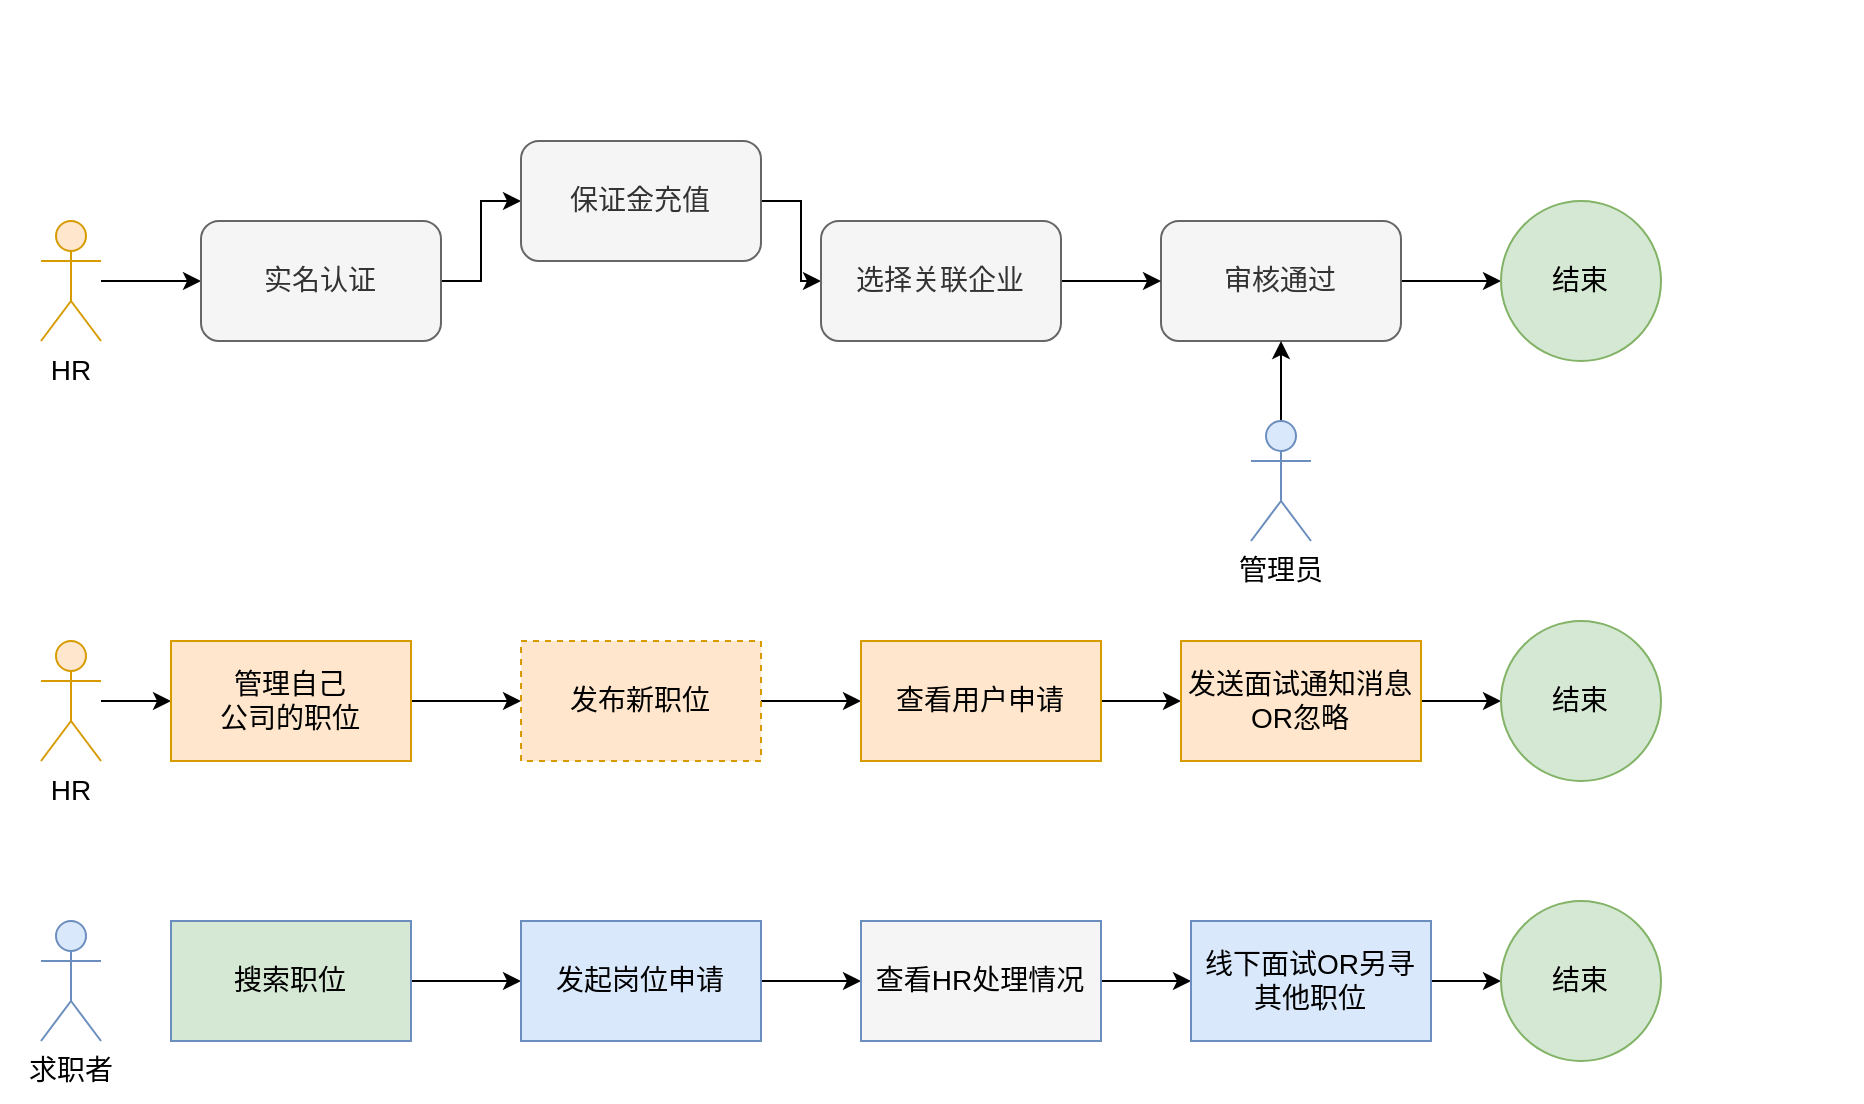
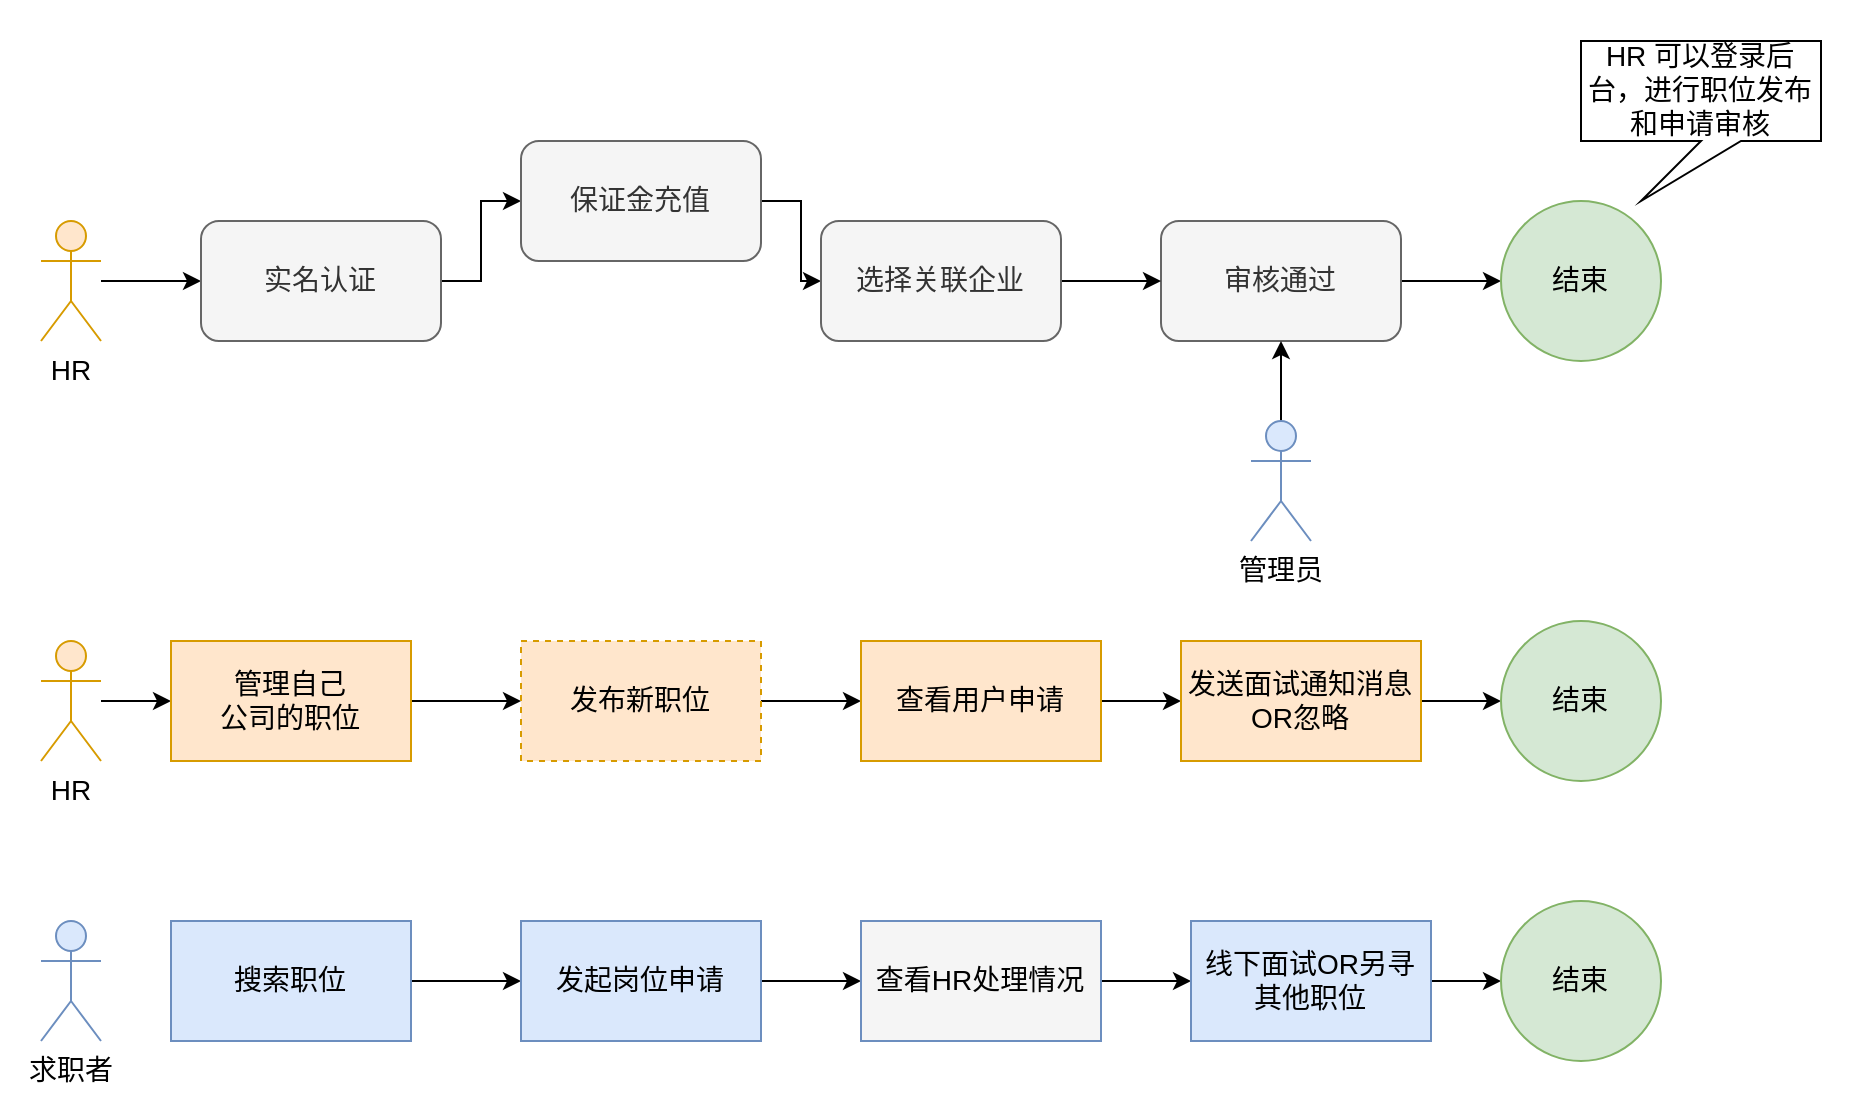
node "HR 可以登录后台，进行职位发布和申请审核": added
node "搜索职位": fillcolor #d5e8d4 -> #dae8fc
